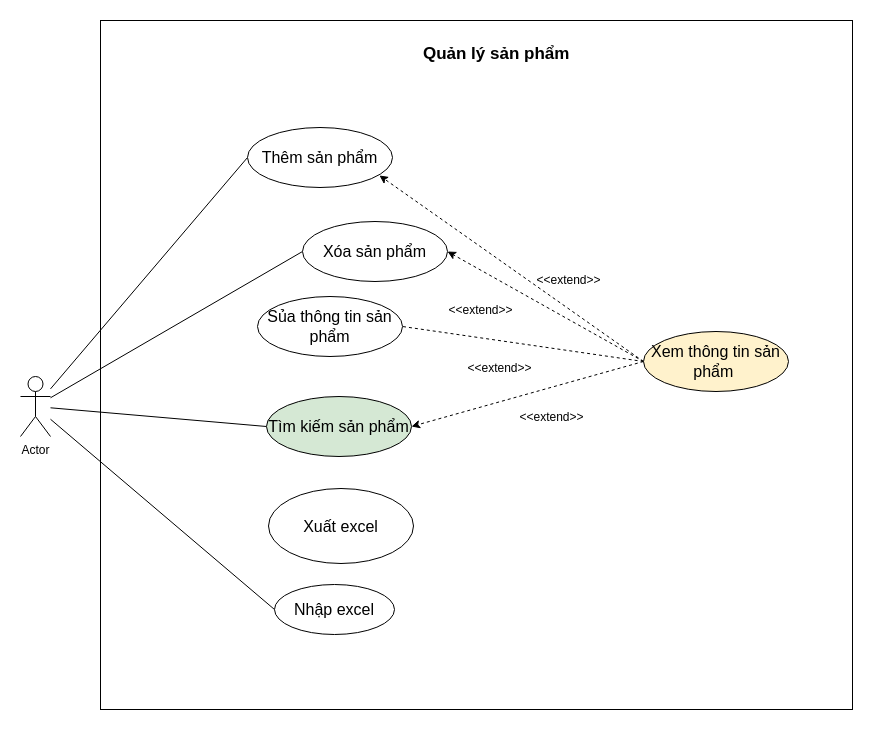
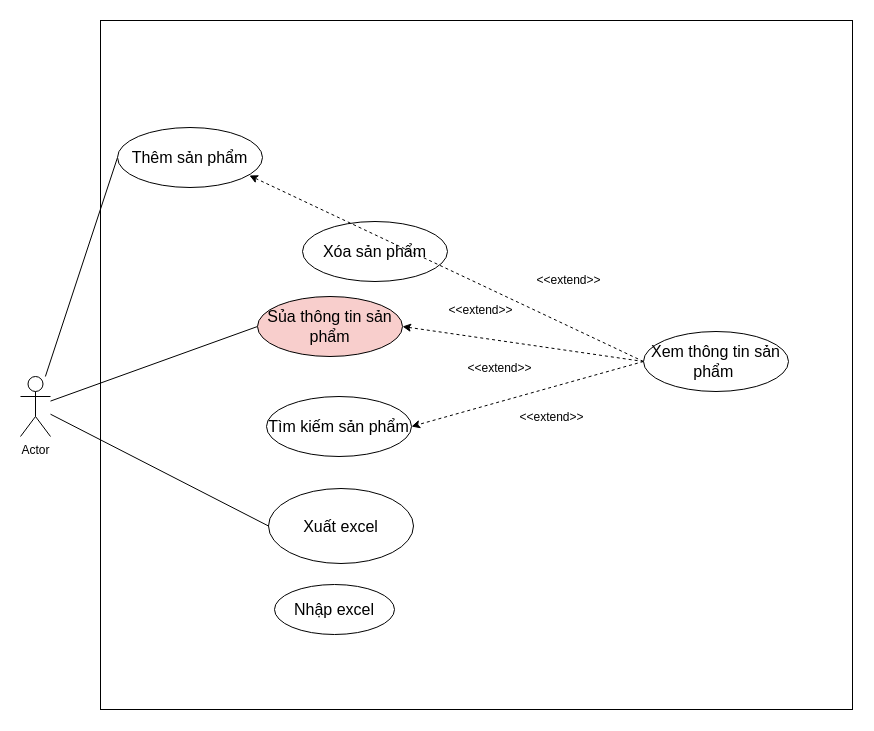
node "Quản lý sản phẩm": removed
node "Thêm sản phẩm": moved (320, 158) -> (190, 158)
edge "Xem thông tin sản phẩm" -> "Xóa sản phẩm": removed
edge "Xóa sản phẩm" -- "Actor": removed
node "Sủa thông tin sản phẩm": fillcolor #ffffff -> #f8cecc
edge "Sủa thông tin sản phẩm" -- "Xem thông tin sản phẩm": arrowhead none -> classic
node "Xem thông tin sản phẩm": fillcolor #fff2cc -> #ffffff
edge "Sủa thông tin sản phẩm" -- "Actor": added
edge "Actor" -- "Tìm kiếm sản phẩm": removed
node "Tìm kiếm sản phẩm": fillcolor #d5e8d4 -> #ffffff
edge "Actor" -- "Xuất excel": added
edge "Actor" -- "Nhập excel": removed
